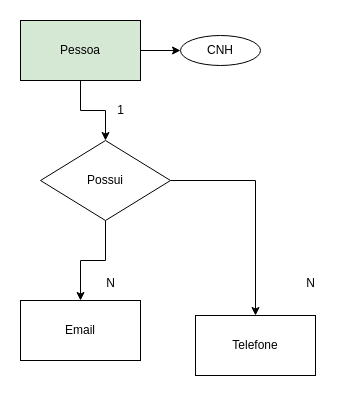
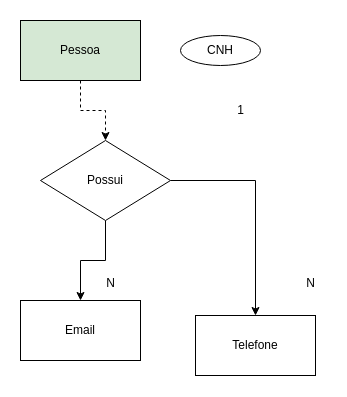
edge "Pessoa" -> "CNH": removed
edge "Pessoa" -> "Possui": style solid -> dashed
node "1": moved (121, 111) -> (241, 111)
